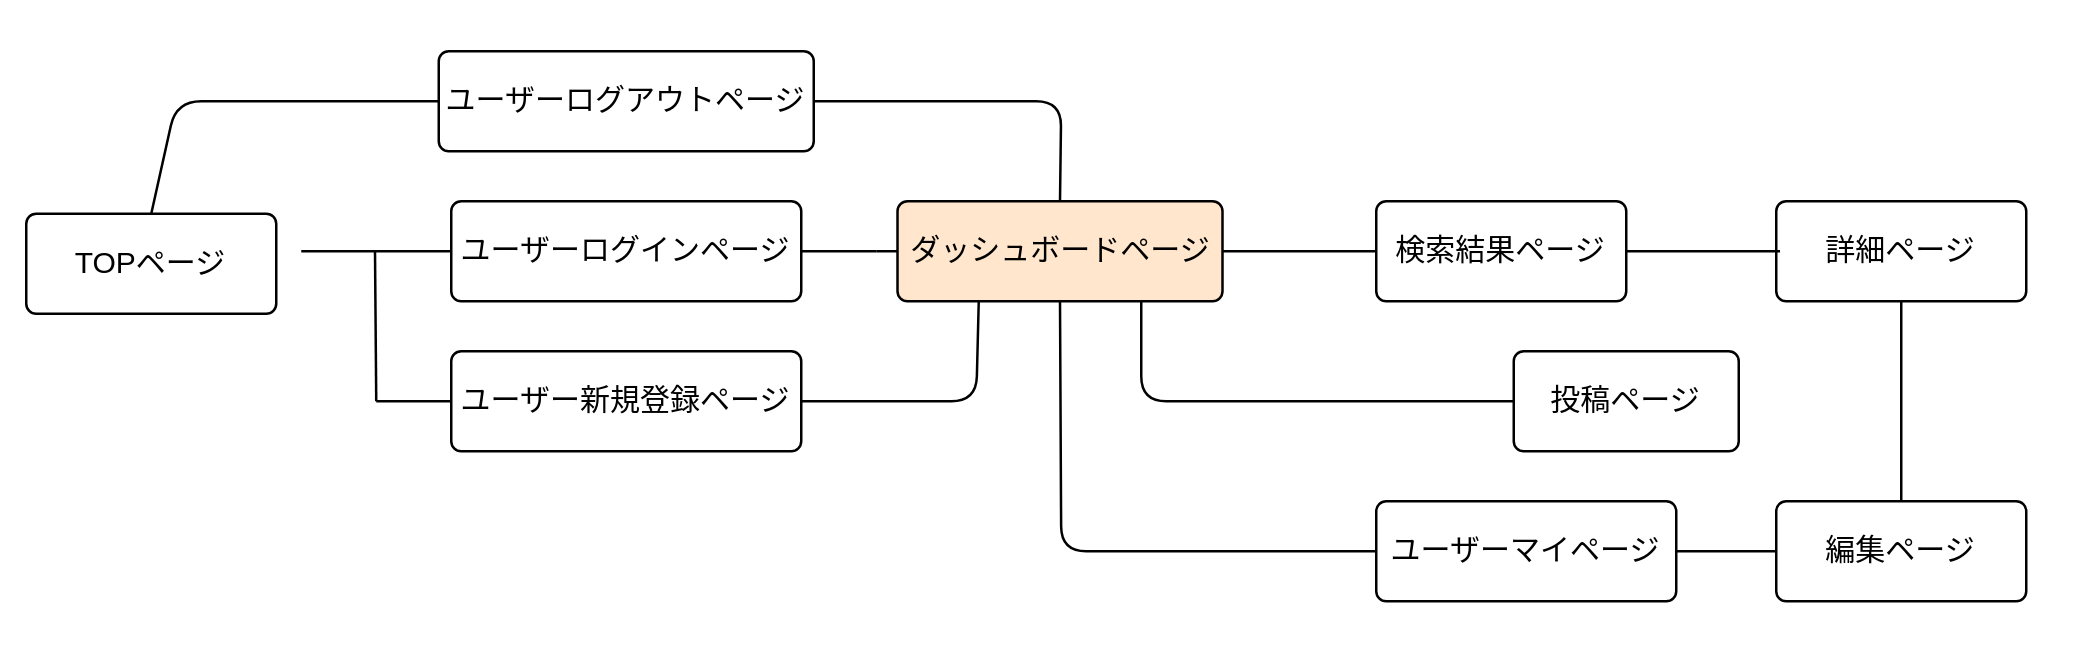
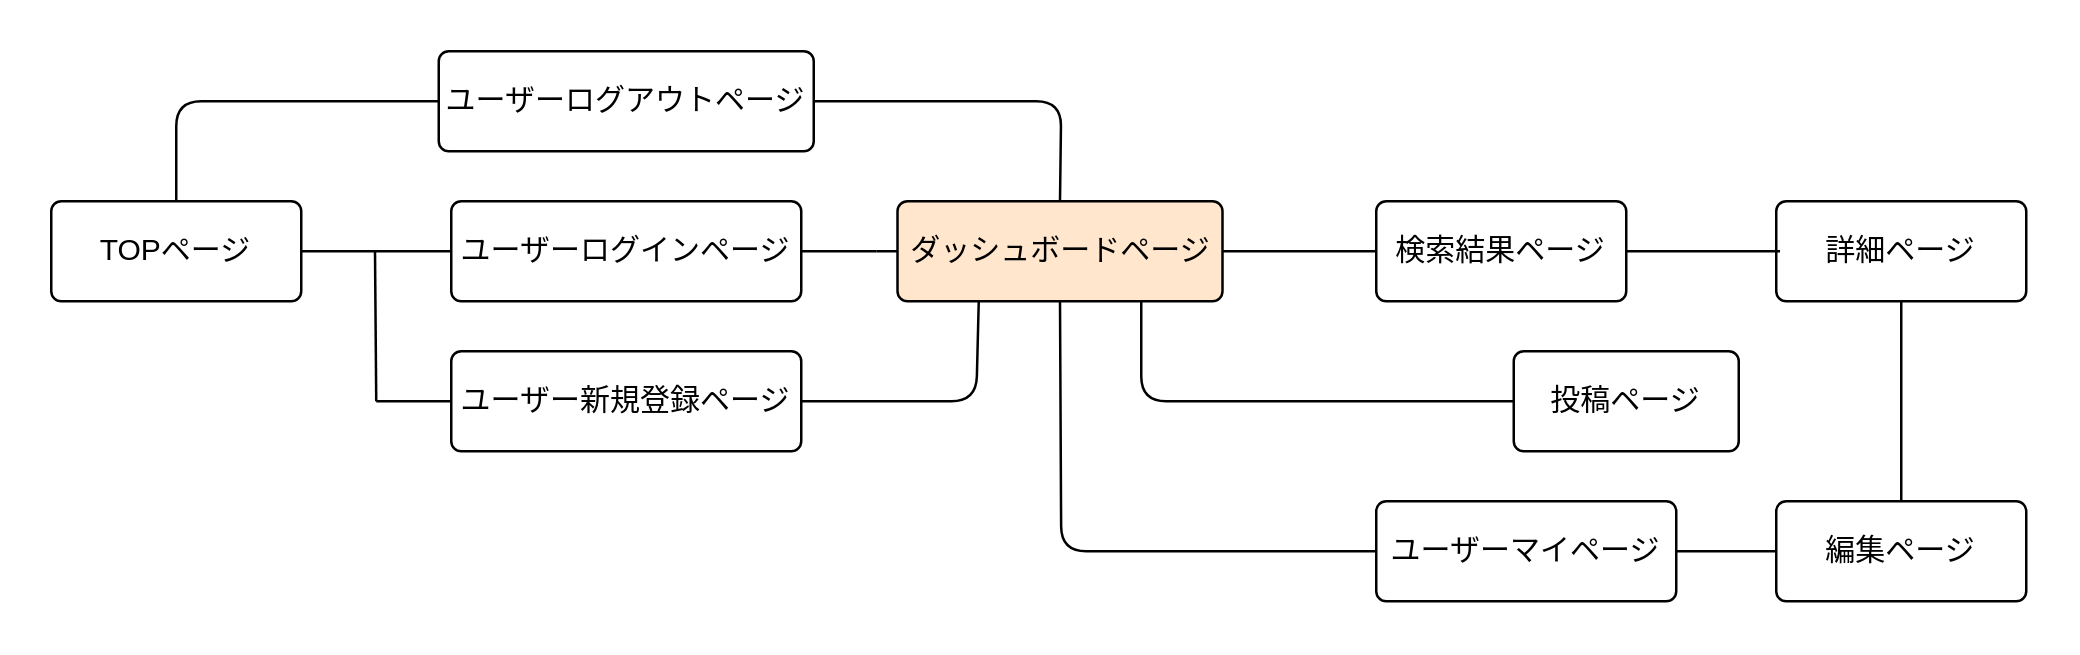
node "TOPページ": moved (151, 264) -> (176, 251)
